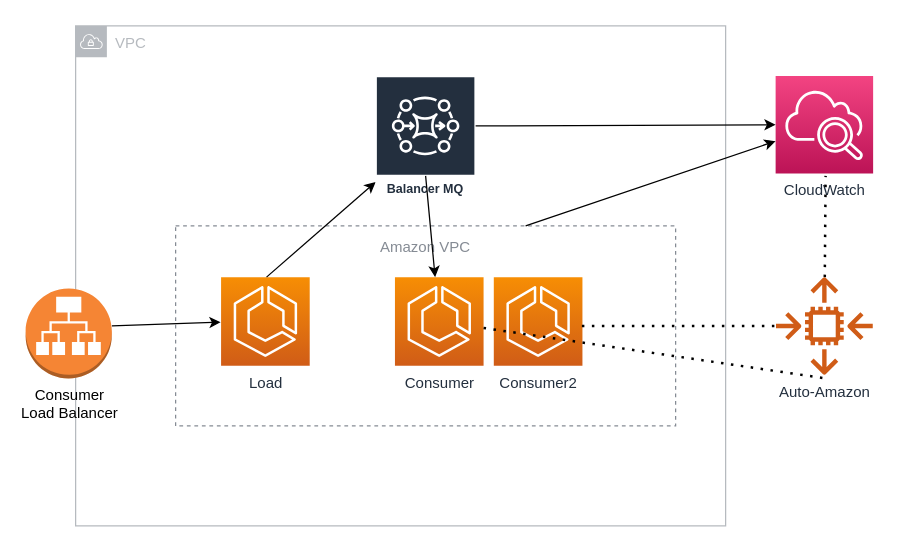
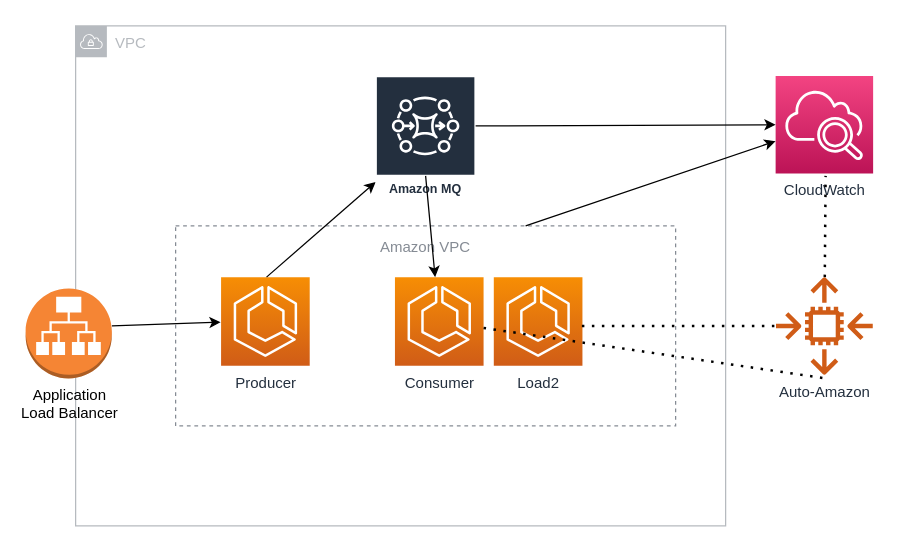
node "Balancer MQ": label "Balancer MQ" -> "Amazon MQ"
node "Load": label "Load" -> "Producer"
node "Consumer2": label "Consumer2" -> "Load2"
node "Consumer Load Balancer": label "Consumer Load Balancer" -> "Application Load Balancer"
